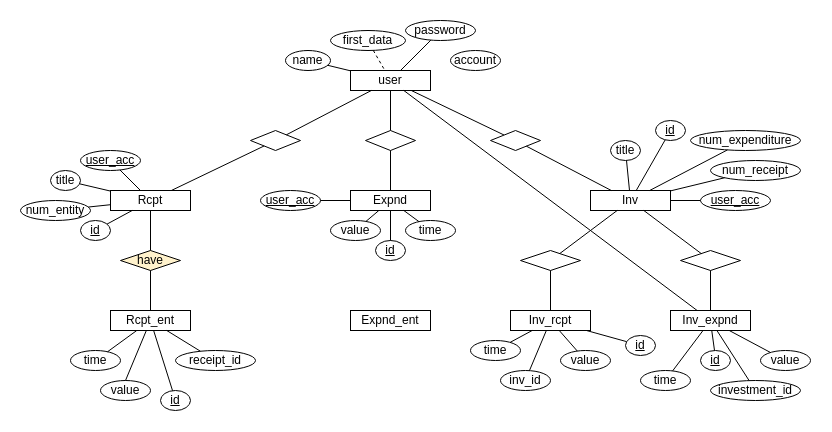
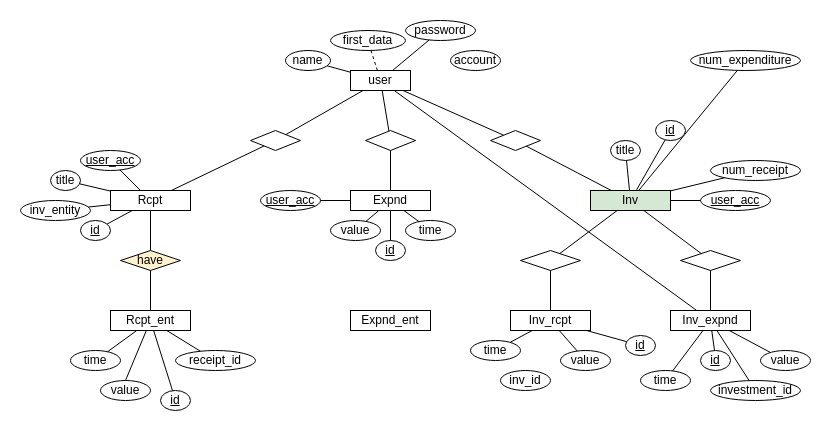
node "user": size 80x20 -> 60x20
node "num_expenditure": moved (746, 141) -> (746, 61)
node "Inv": fillcolor #ffffff -> #d5e8d4
node "num_entity": label "num_entity" -> "inv_entity"
edge "Inv_rcpt" -- "inv_id": removed
